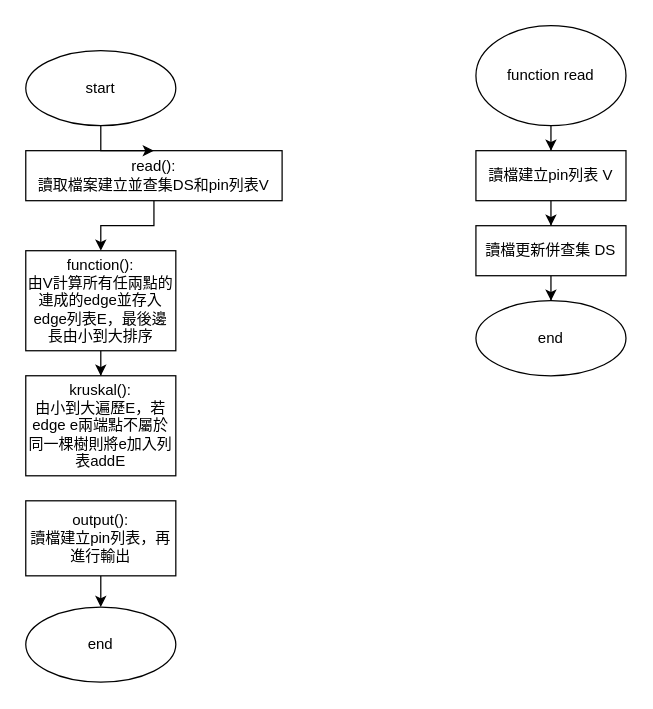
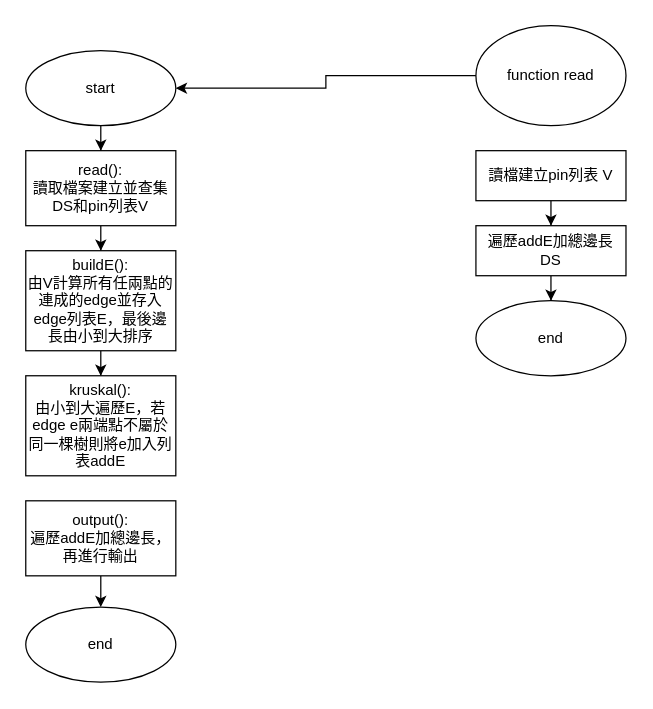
edge "function read" -> "讀檔建立pin列表 V": now "function read" -> "start"
node "read(): 讀取檔案建立並查集DS和pin列表V": size 256x50 -> 150x75
node "讀檔更新併查集 DS": label "讀檔更新併查集 DS" -> "遍歷addE加總邊長 DS"
node "function(): 由V計算所有任兩點的連成的edge並存入edge列表E，最後邊長由小到大排序": label "function(): 由V計算所有任兩點的連成的edge並存入edge列表E，最後邊長由小到大排序" -> "buildE(): 由V計算所有任兩點的連成的edge並存入edge列表E，最後邊長由小到大排序"
node "output(): 讀檔建立pin列表，再進行輸出": label "output(): 讀檔建立pin列表，再進行輸出" -> "output(): 遍歷addE加總邊長，再進行輸出"
